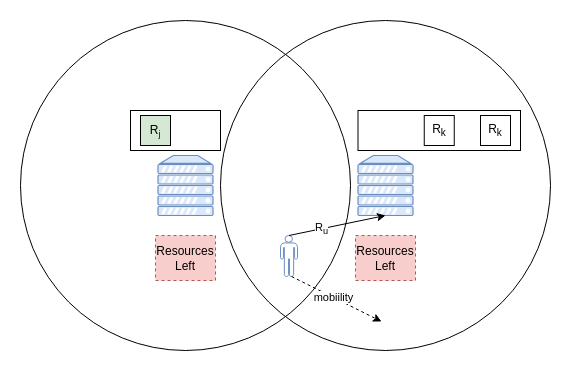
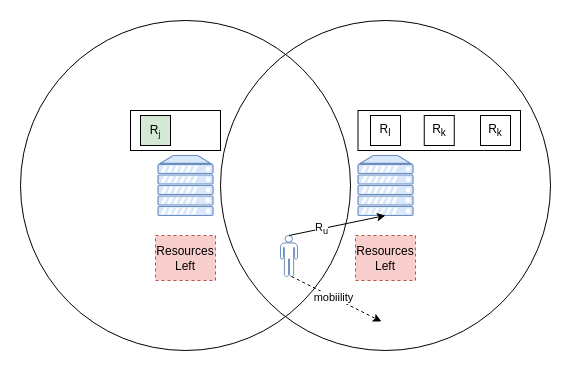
node "Rl": added
